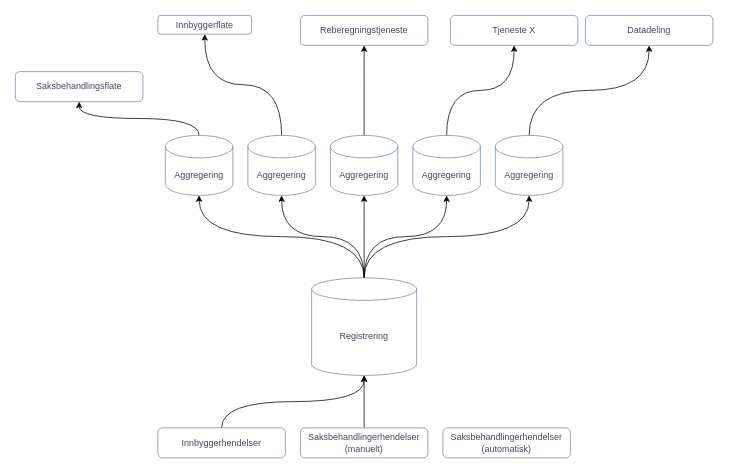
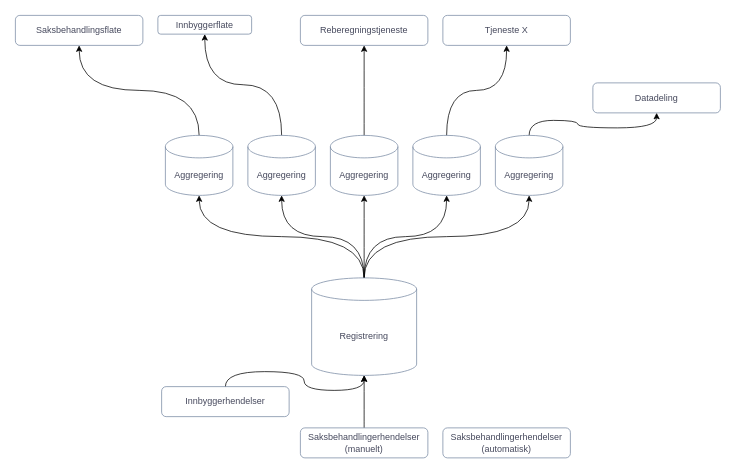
node "Tjeneste X": moved (514, 30) -> (507, 30)
node "Datadeling": moved (649, 30) -> (657, 98)
node "Saksbehandlingsflate": moved (79, 87) -> (79, 30)
node "Innbyggerhendelser": moved (222, 443) -> (225, 402)
